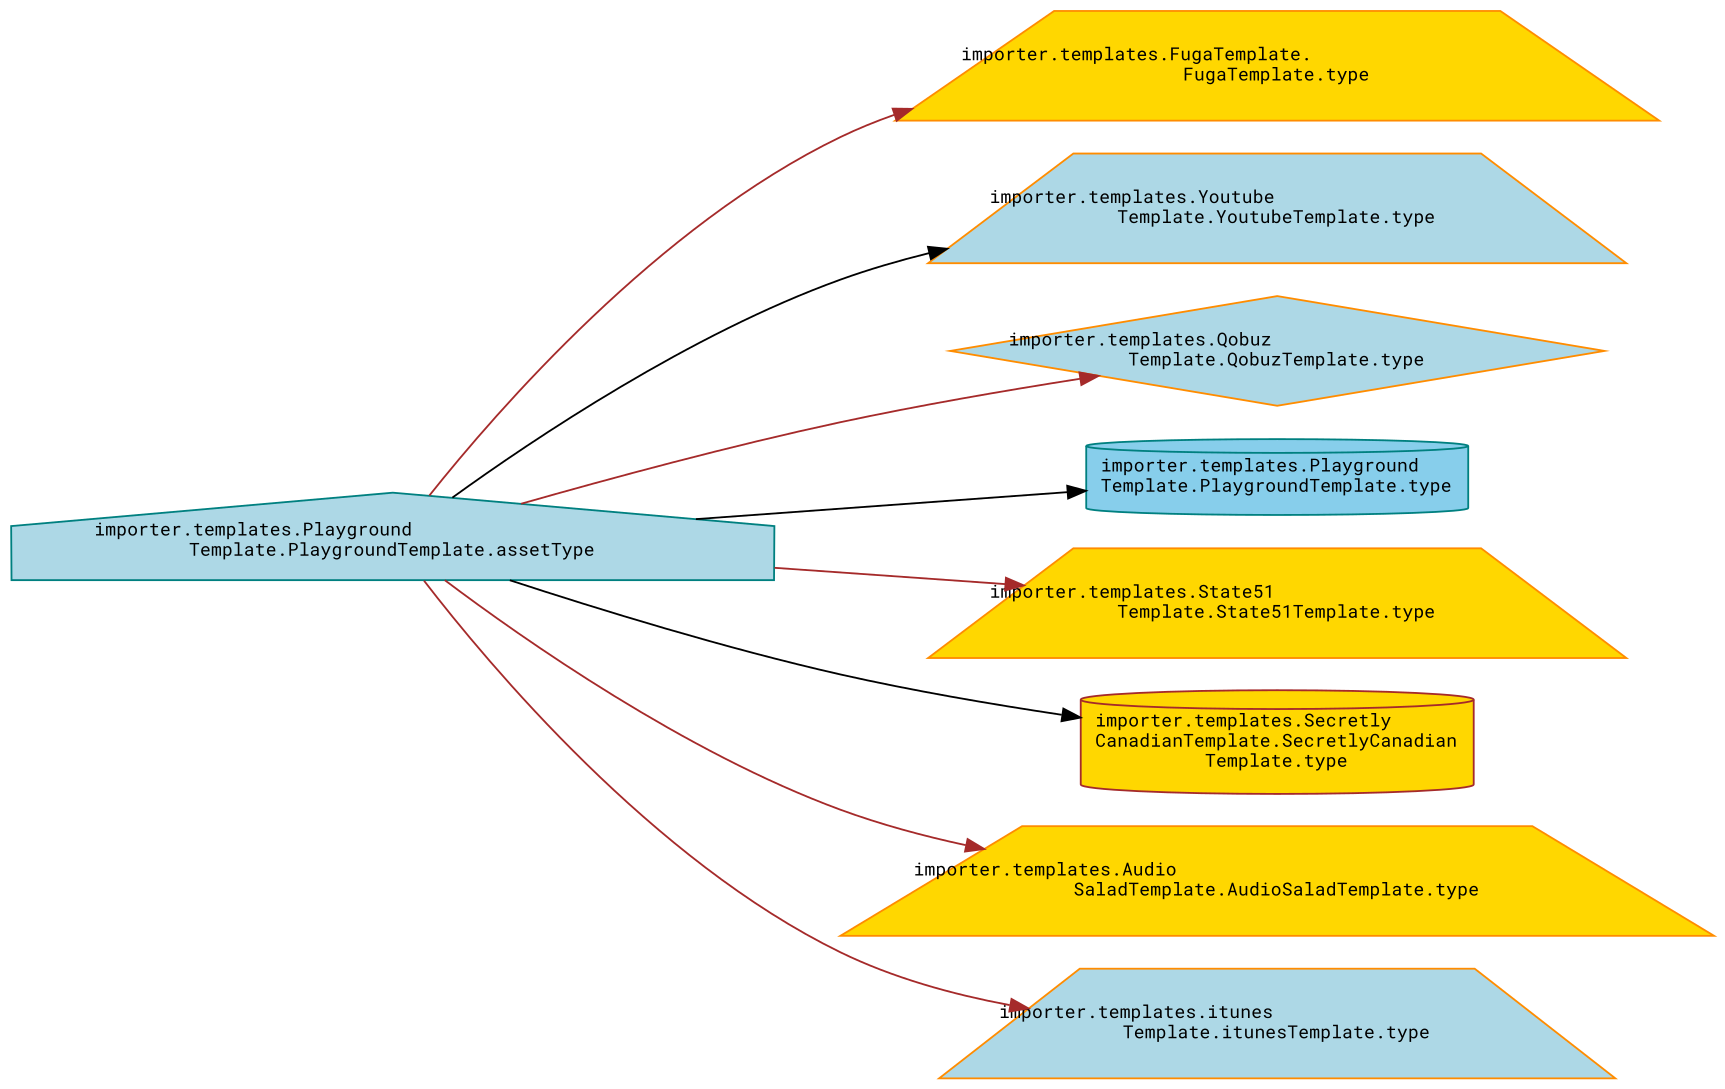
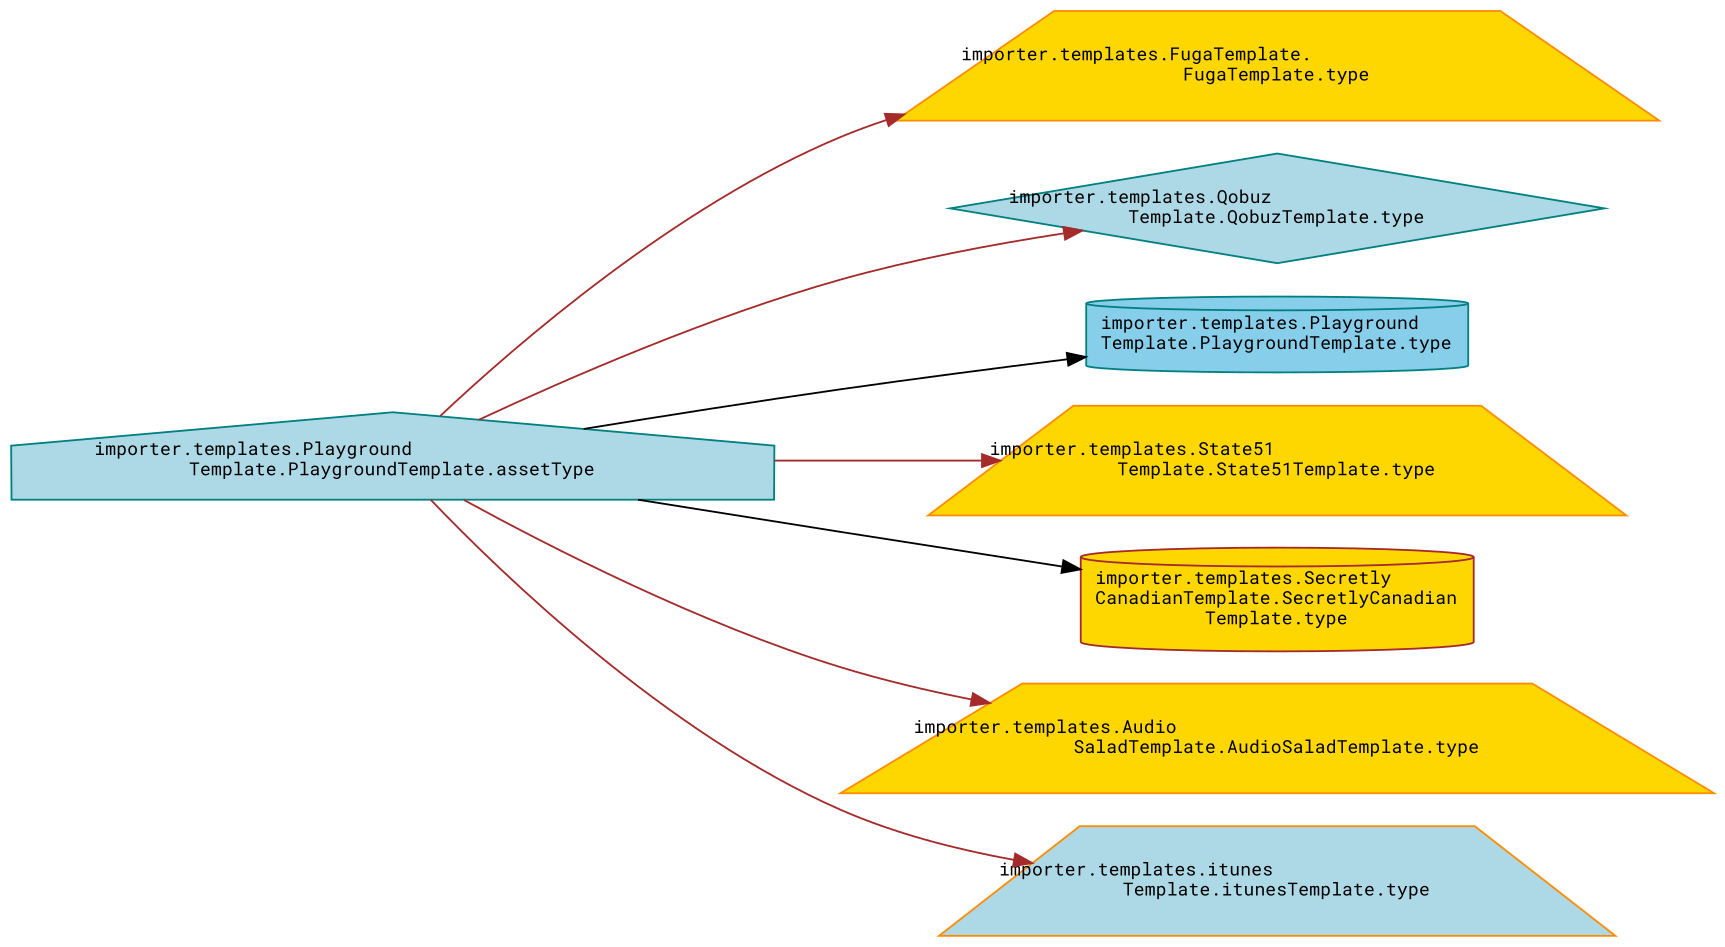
node "importer.templates.Youtube Template.YoutubeTemplate.type": removed
node "importer.templates.Qobuz Template.QobuzTemplate.type": color darkorange -> teal
